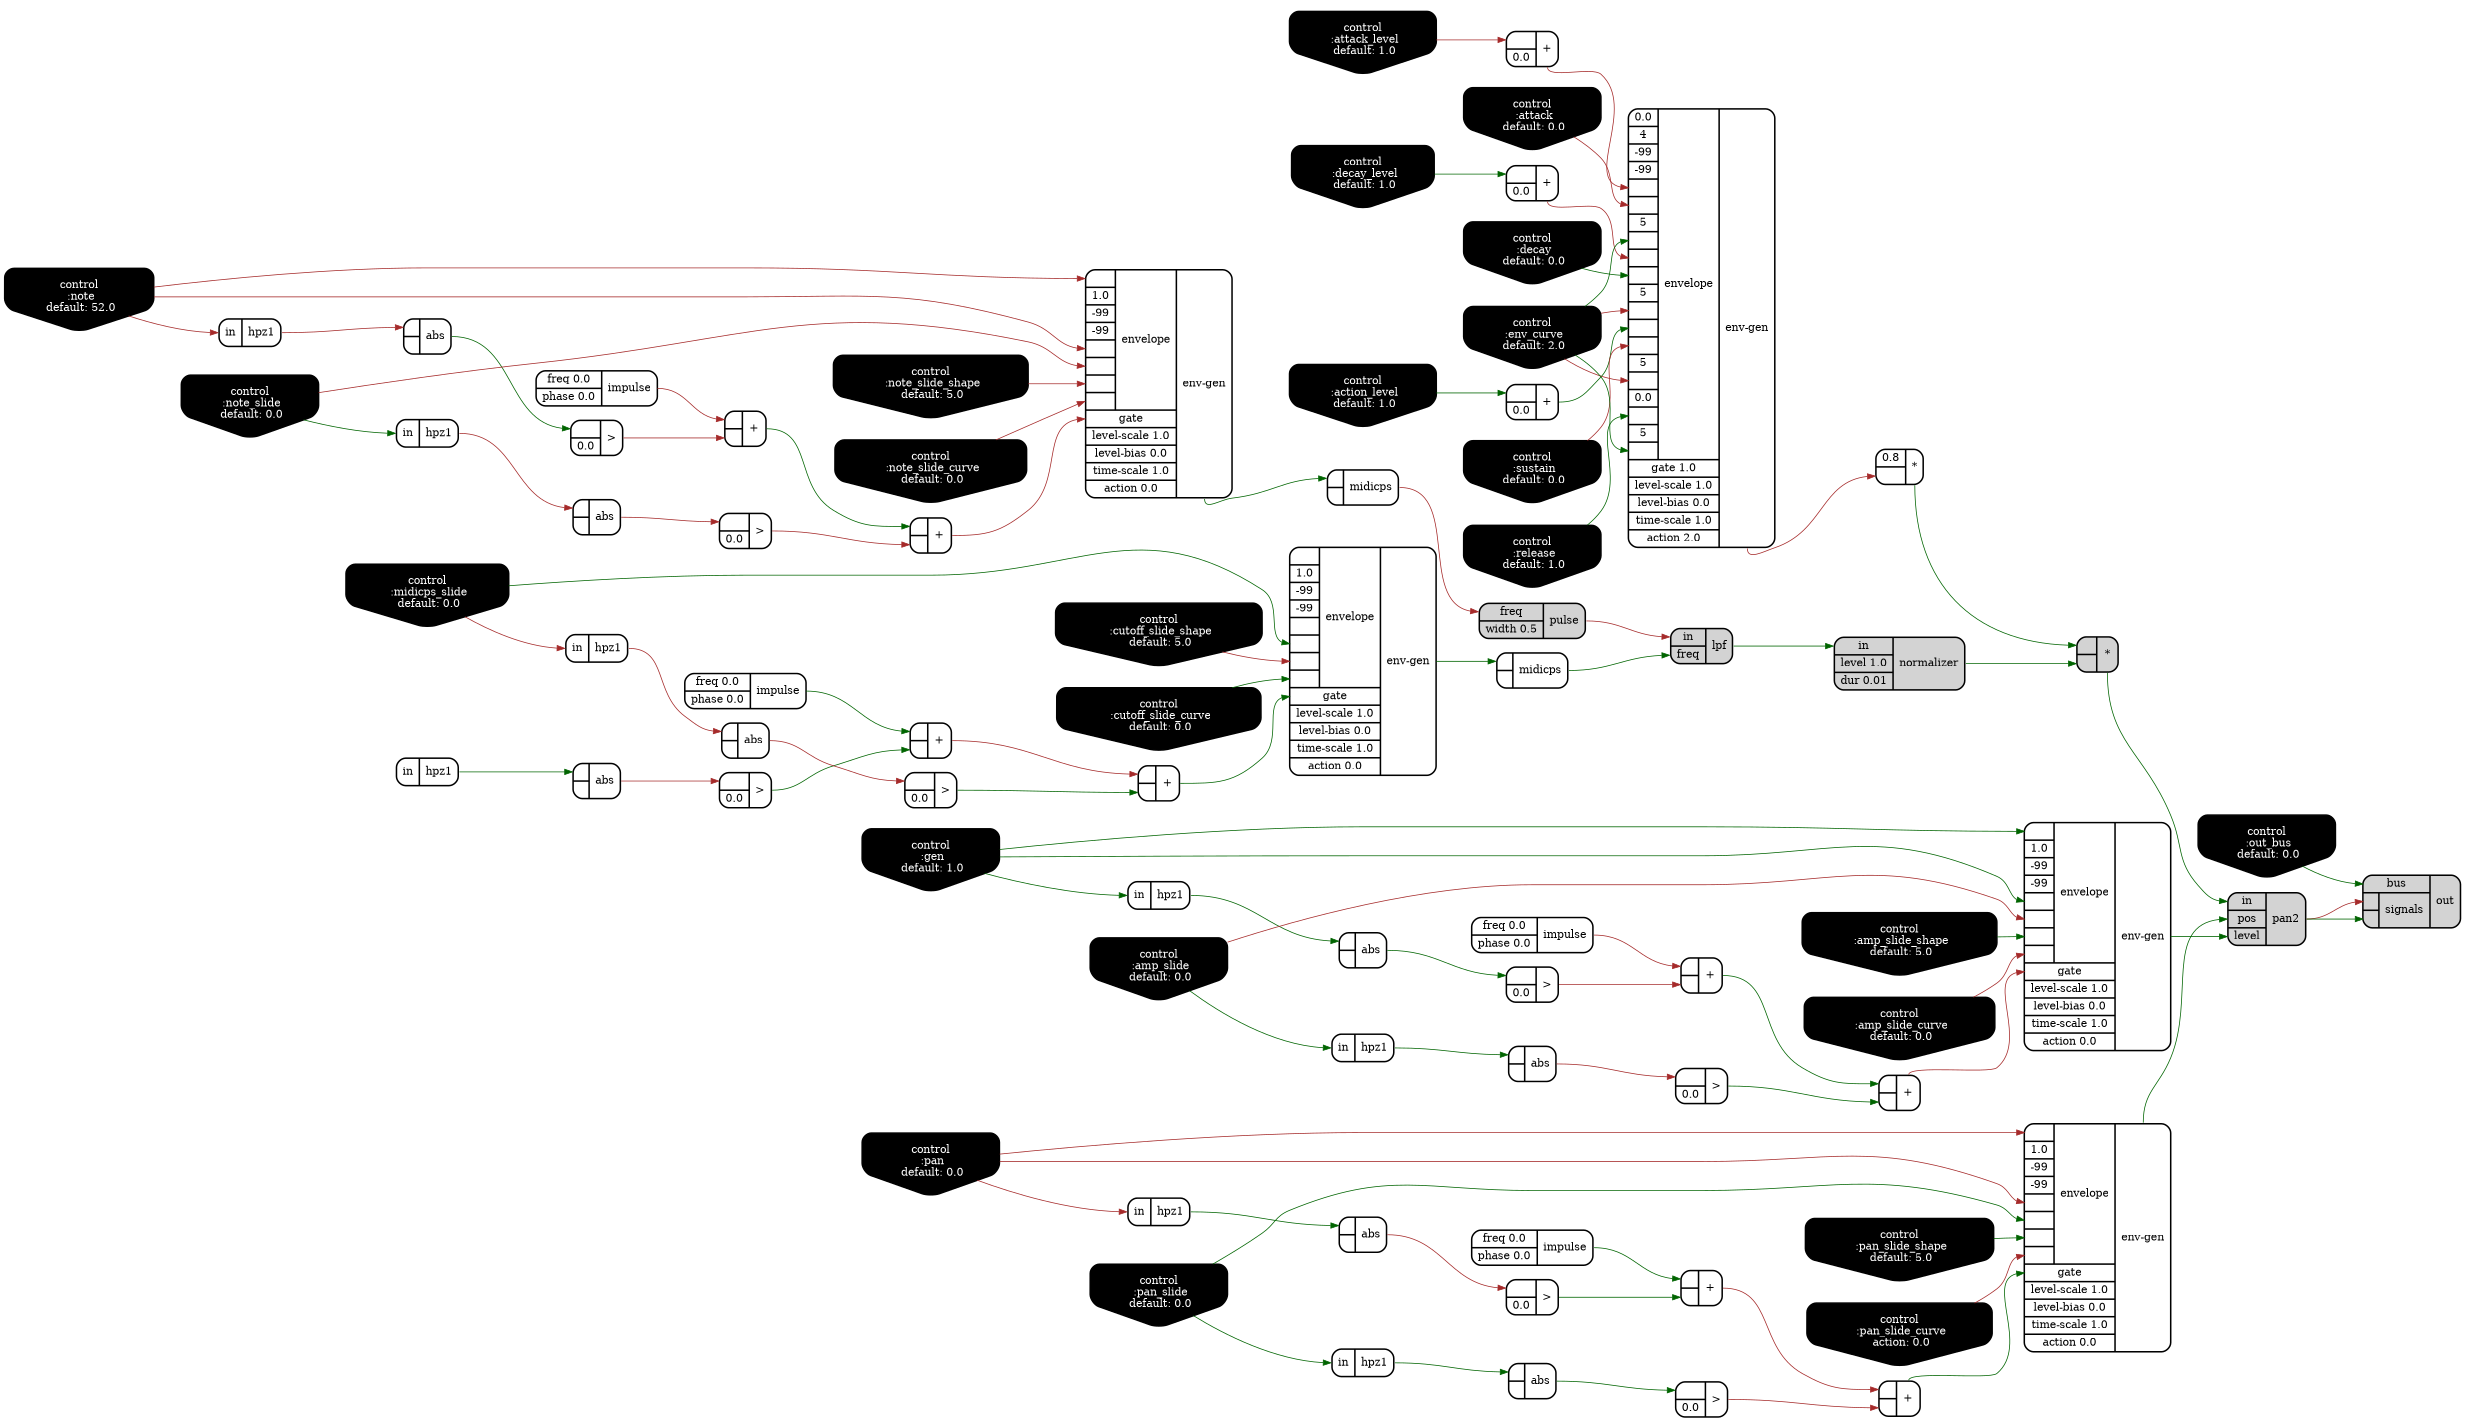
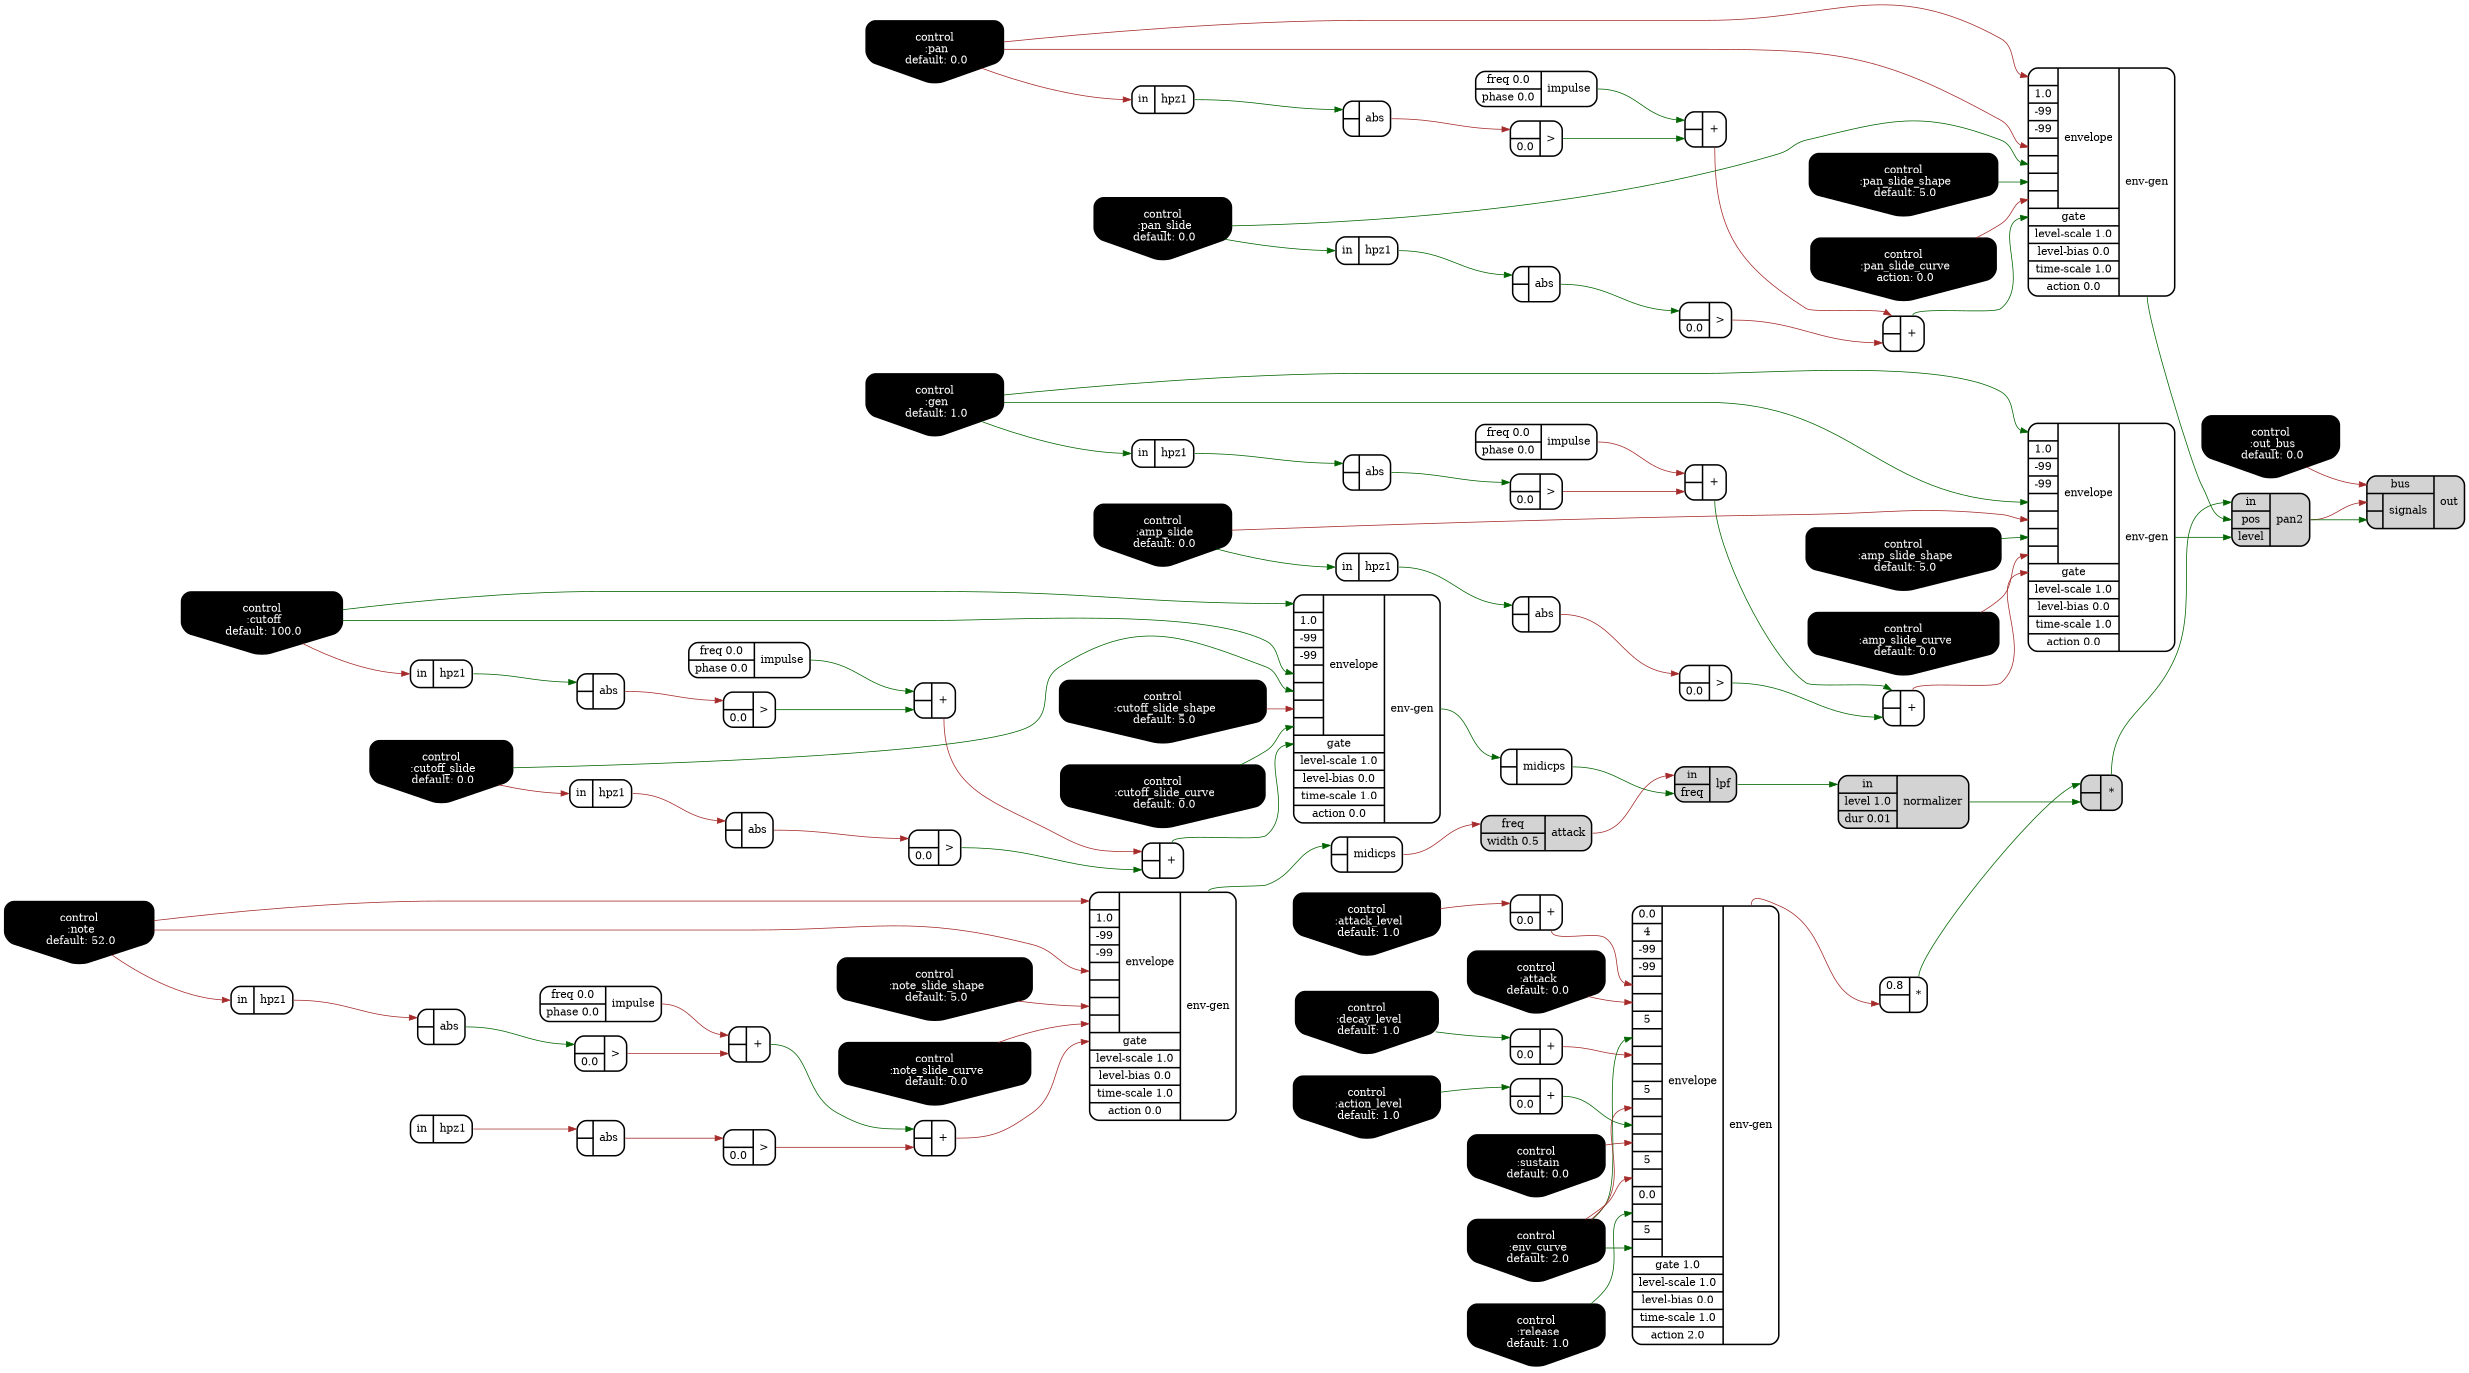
node "control :decay default: 0.0": removed
node "control :note_slide default: 0.0": removed
node "control :midicps_slide default: 0.0": label "control :midicps_slide default: 0.0" -> "control :cutoff_slide default: 0.0"
node "control :cutoff default: 100.0": added
node "freq": text "pulse" -> "attack"
edge "control :out_bus default: 0.0" -> "bus": color darkgreen -> brown
